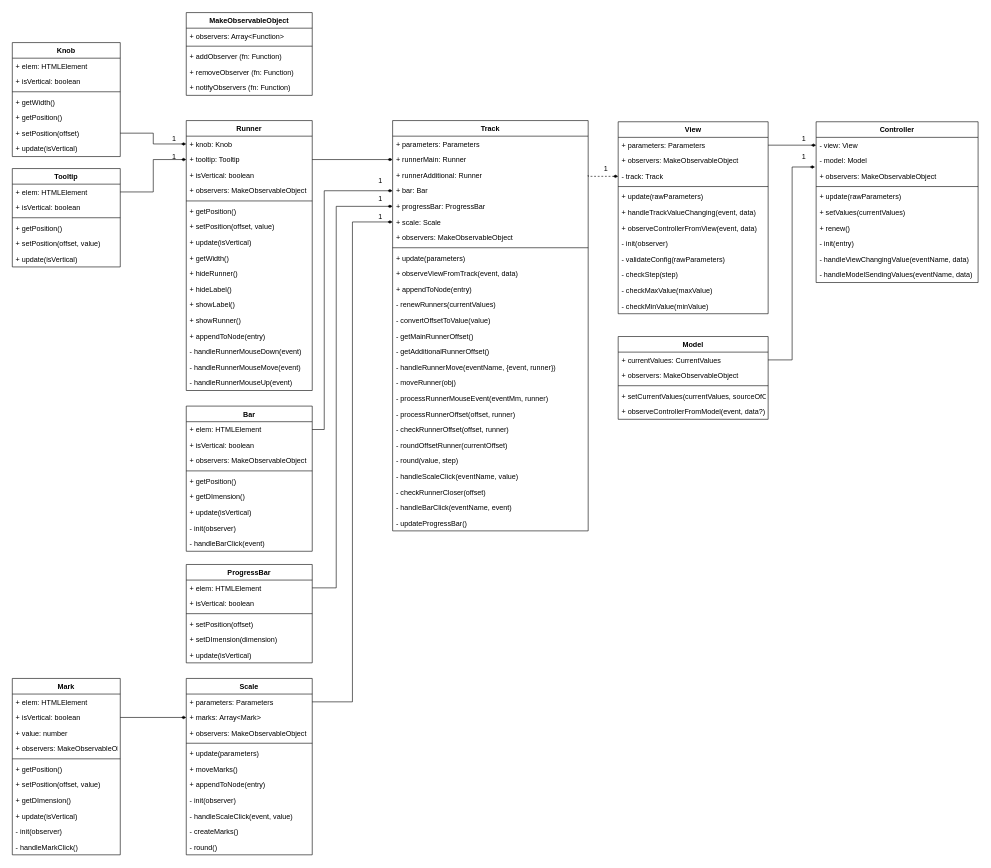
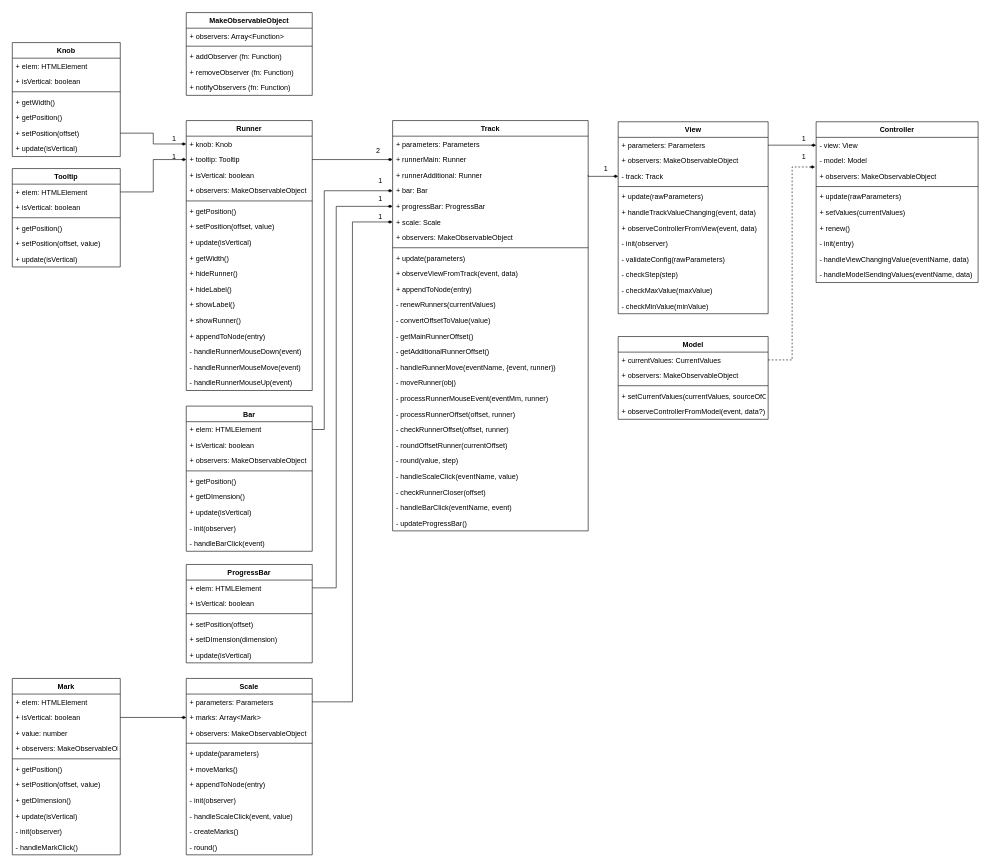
node "2": added
edge "+ runnerAdditional: Runner" -> "- track: Track": style dashed -> solid
edge "+ currentValues: CurrentValues" -> "- model: Model": style solid -> dashed
